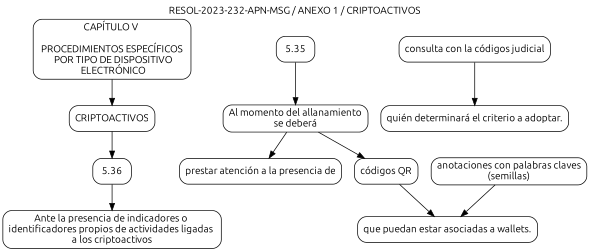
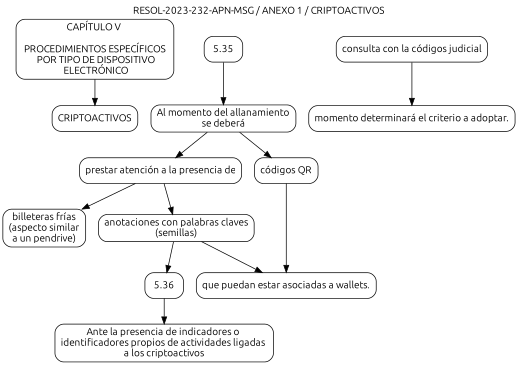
node "quién determinará el criterio a adoptar.": label "quién determinará el criterio a adoptar." -> "momento determinará el criterio a adoptar."
edge "CRIPTOACTIVOS" -> "5.36": now "anotaciones con palabras claves (semillas)" -> "5.36"
edge "prestar atención a la presencia de" -> "anotaciones con palabras claves (semillas)": added
node "billeteras frías (aspecto similar a un pendrive)": added
